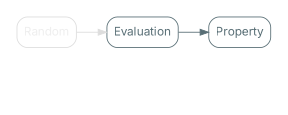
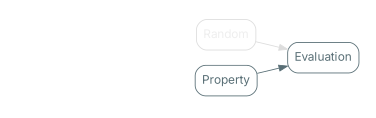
edge "Evaluation" -> "Property": reversed
